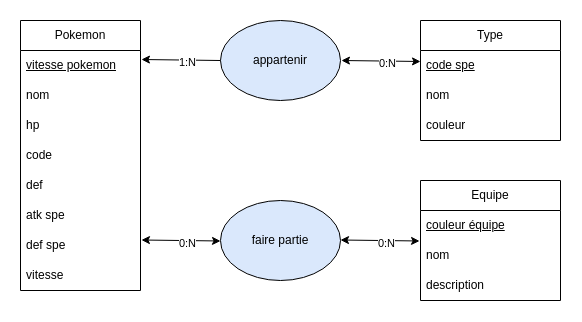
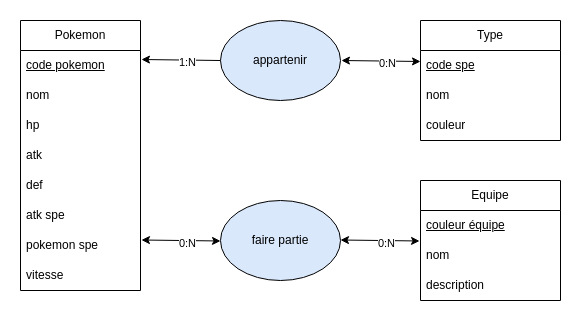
node "vitesse pokemon": label "vitesse pokemon" -> "code pokemon"
node "code": label "code" -> "atk"
node "def spe": label "def spe" -> "pokemon spe"
